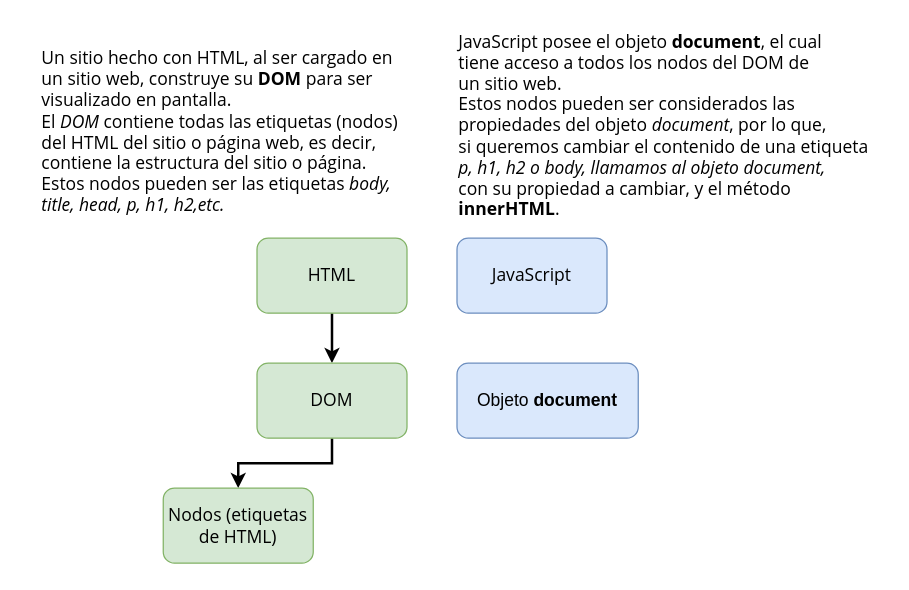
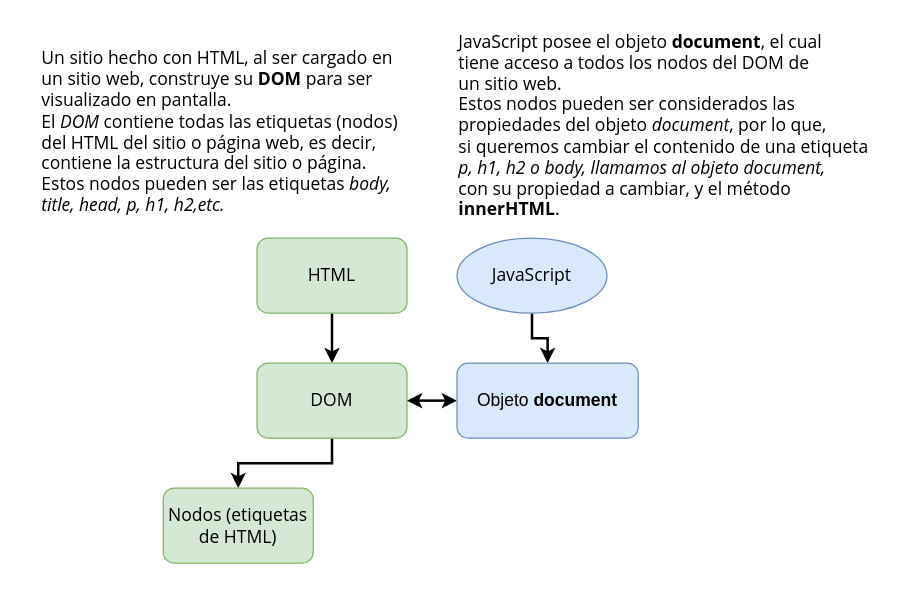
node "JavaScript": shape rounded rectangle -> ellipse
edge "JavaScript" -> "Objeto document": added
edge "DOM" -- "Objeto document": added
